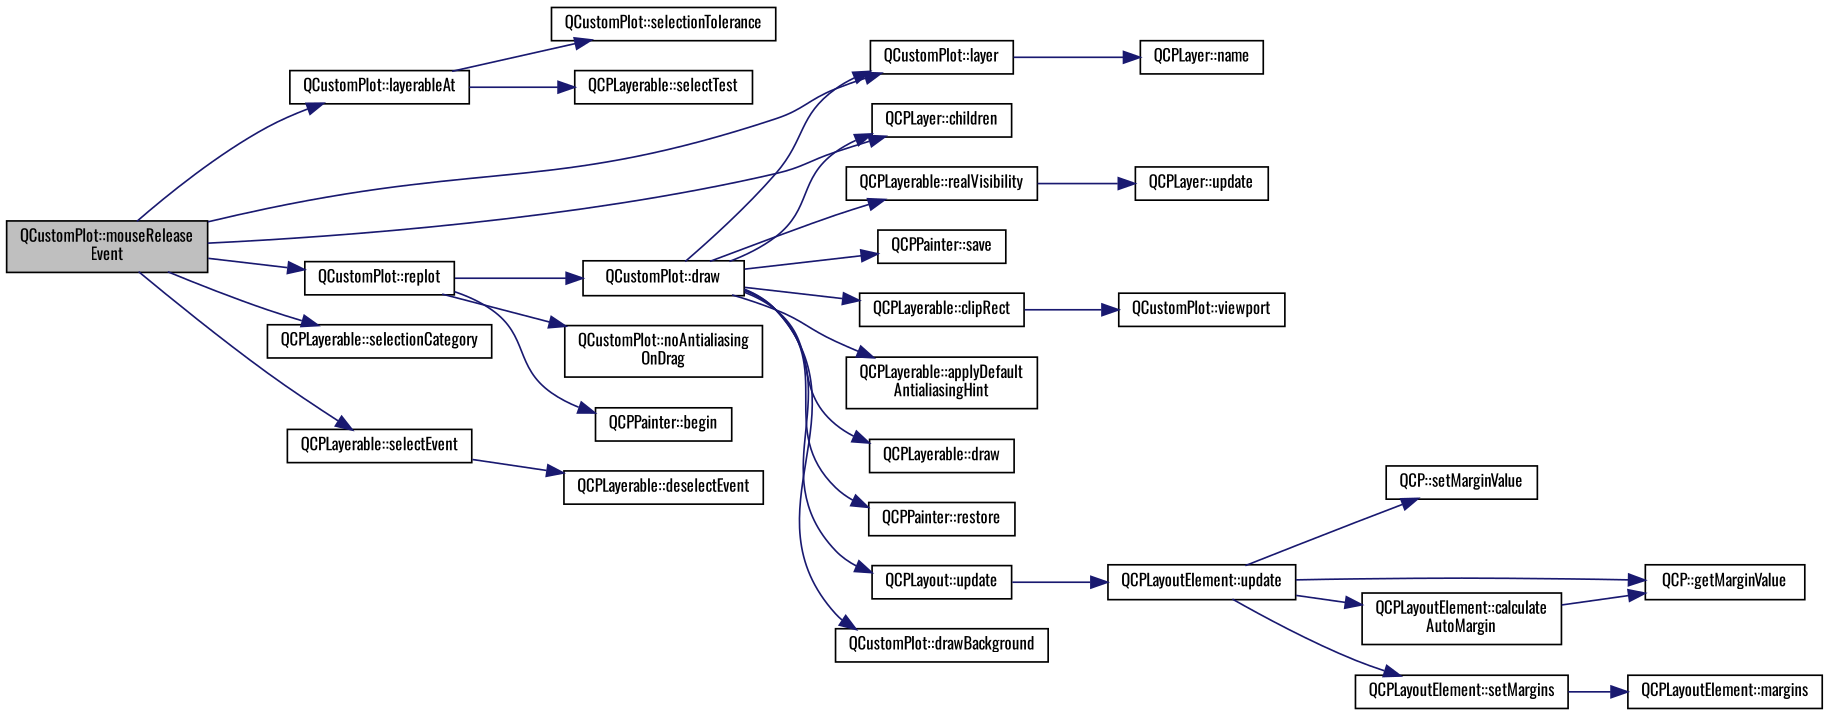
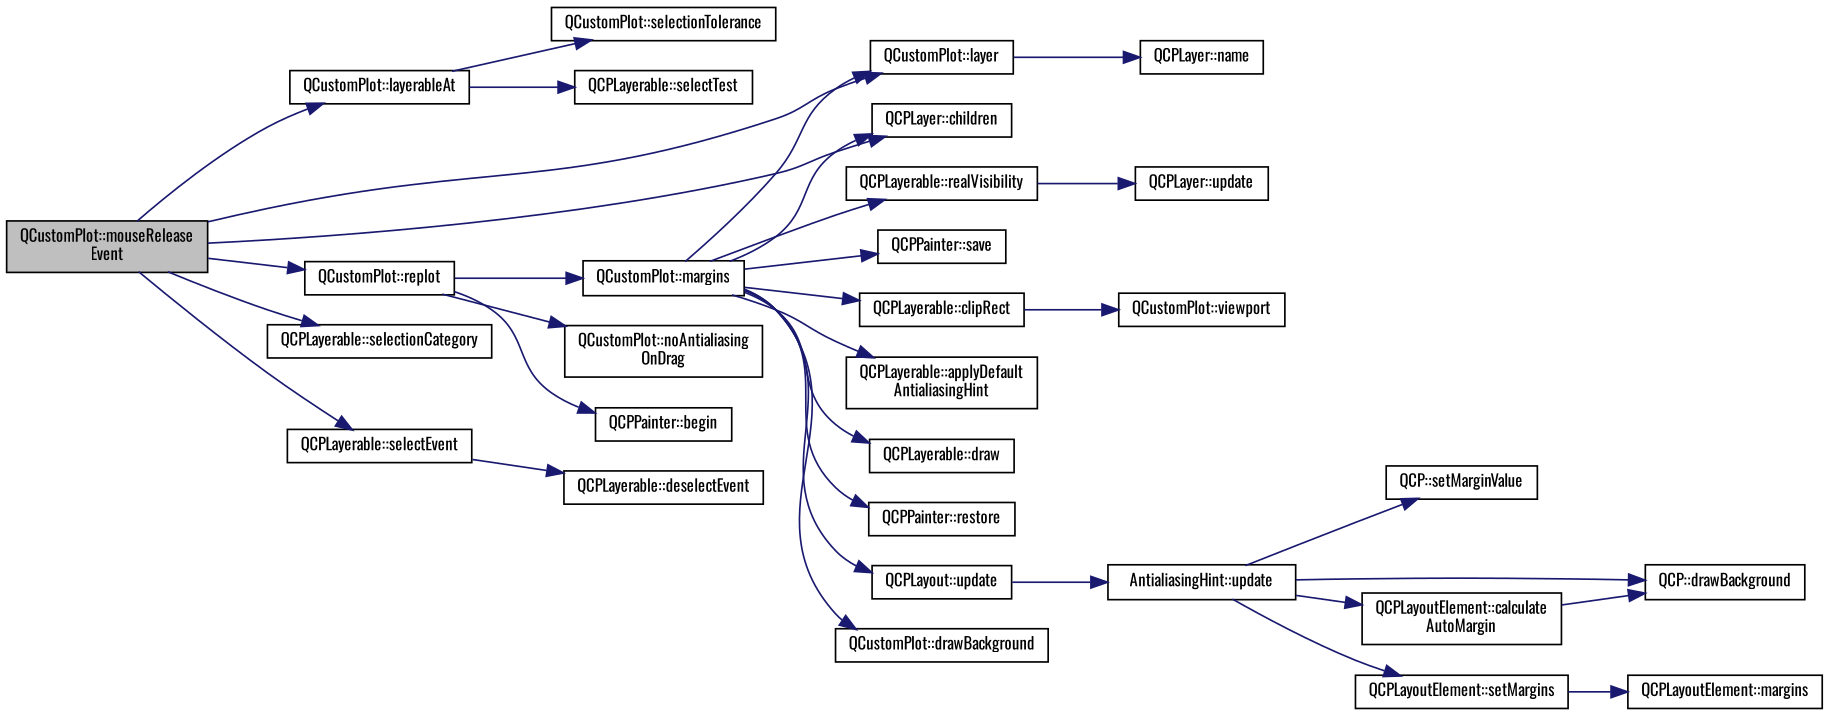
node "QCustomPlot::draw": label "QCustomPlot::draw" -> "QCustomPlot::margins"
node "QCPLayoutElement::update": label "QCPLayoutElement::update" -> "AntialiasingHint::update"
node "QCP::getMarginValue": label "QCP::getMarginValue" -> "QCP::drawBackground"
